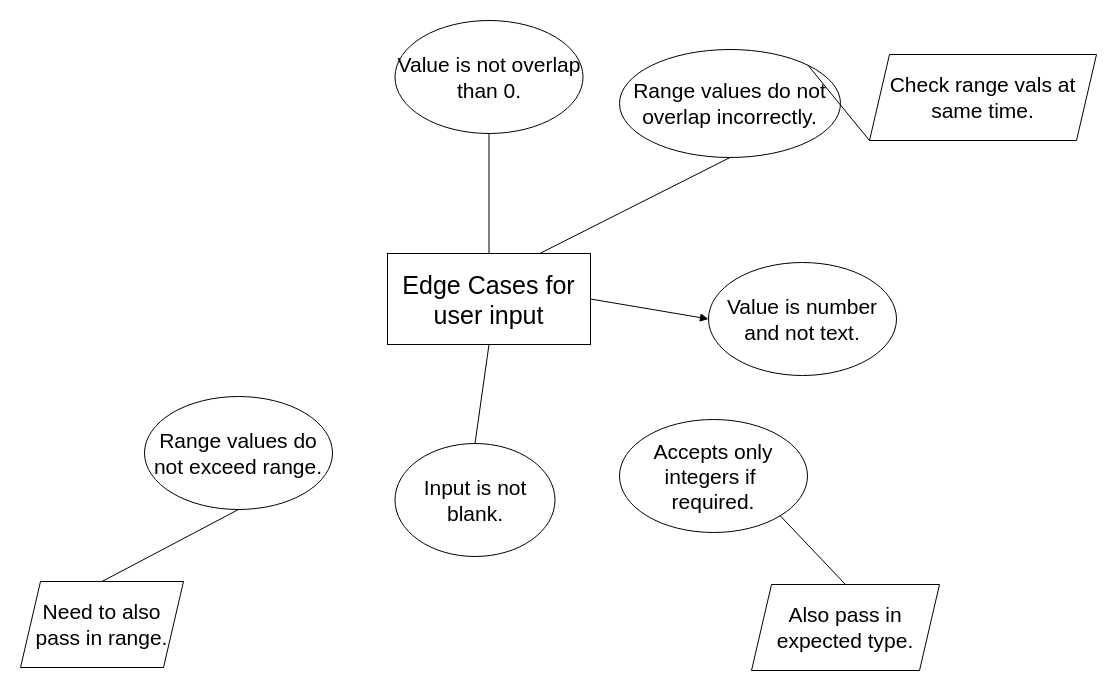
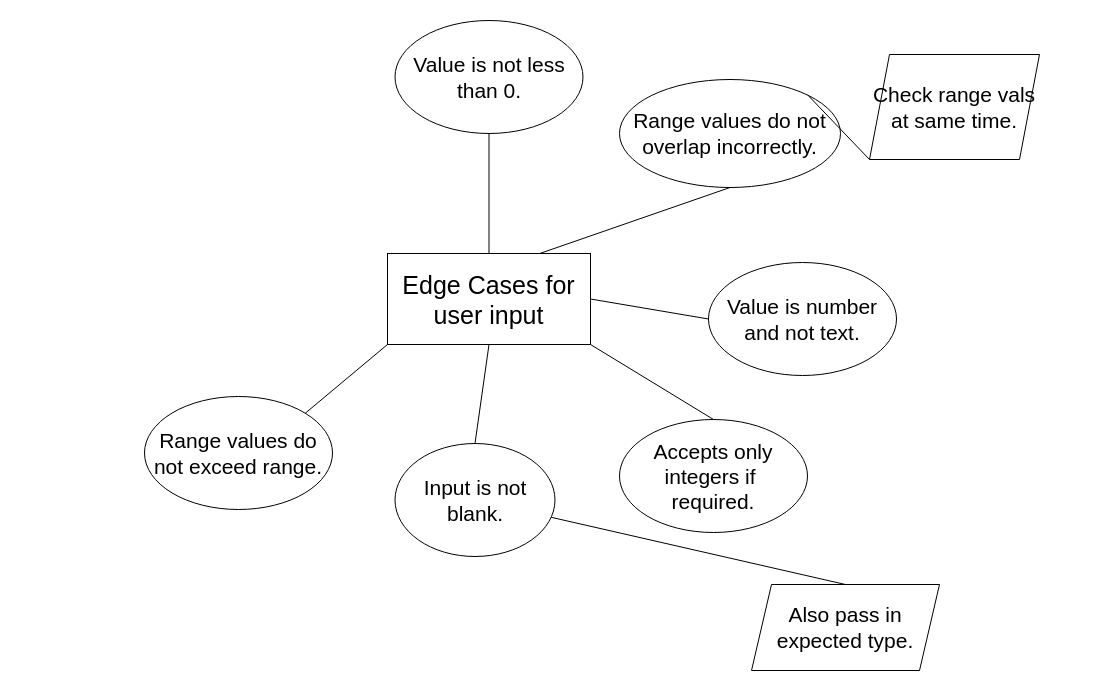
node "Value is not overlap than 0.": label "Value is not overlap than 0." -> "Value is not less than 0."
node "Check range vals at same time.": size 227x86 -> 170x105
node "Range values do not overlap incorrectly.": moved (730, 104) -> (730, 134)
edge "Edge Cases for user input" -> "Value is number and not text.": arrowhead block -> none
edge "Edge Cases for user input" -- "Range values do not exceed range.": added
edge "Edge Cases for user input" -- "Accepts only integers if required.": added
edge "Range values do not exceed range." -- "Need to also pass in range.": removed
edge "Accepts only integers if required." -- "Also pass in expected type.": now "Input is not blank." -- "Also pass in expected type."
node "Need to also pass in range.": removed
